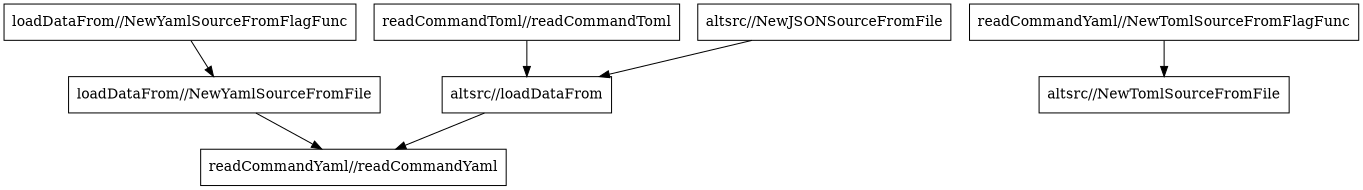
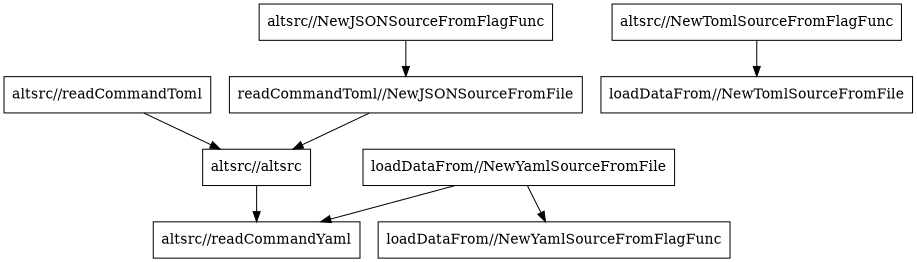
node "altsrc//NewJSONSourceFromFlagFunc": added
node "readCommandToml//readCommandToml": label "readCommandToml//readCommandToml" -> "altsrc//readCommandToml"
node "altsrc//NewJSONSourceFromFile": label "altsrc//NewJSONSourceFromFile" -> "readCommandToml//NewJSONSourceFromFile"
node "readCommandYaml//NewTomlSourceFromFlagFunc": label "readCommandYaml//NewTomlSourceFromFlagFunc" -> "altsrc//NewTomlSourceFromFlagFunc"
edge "loadDataFrom//NewYamlSourceFromFlagFunc" -> "loadDataFrom//NewYamlSourceFromFile": reversed
node "altsrc//loadDataFrom": label "altsrc//loadDataFrom" -> "altsrc//altsrc"
node "altsrc//NewTomlSourceFromFile": label "altsrc//NewTomlSourceFromFile" -> "loadDataFrom//NewTomlSourceFromFile"
node "readCommandYaml//readCommandYaml": label "readCommandYaml//readCommandYaml" -> "altsrc//readCommandYaml"
